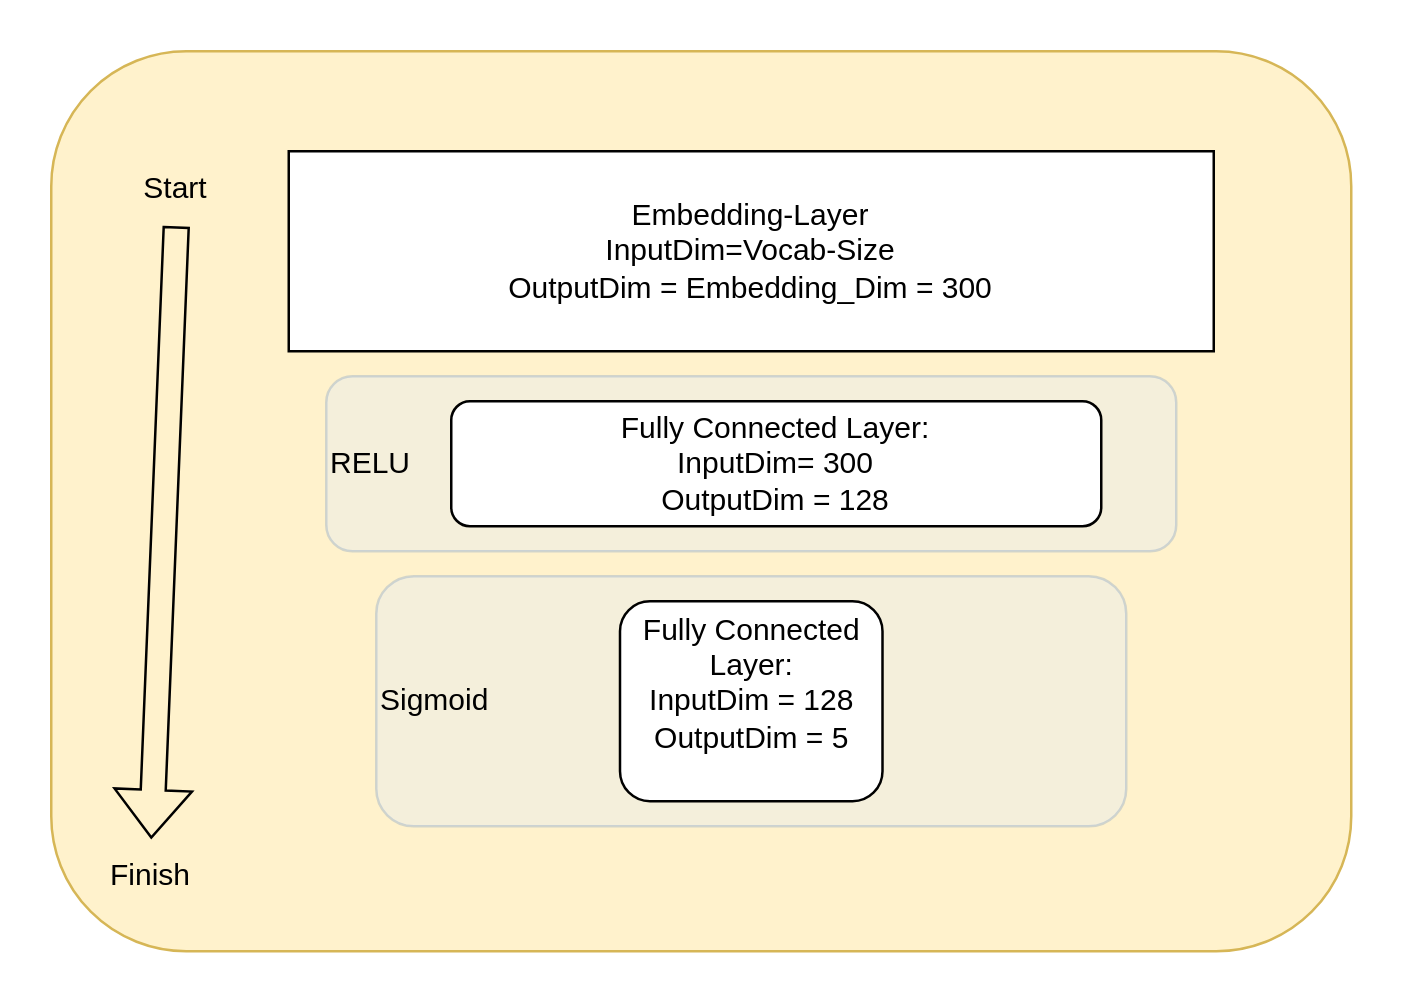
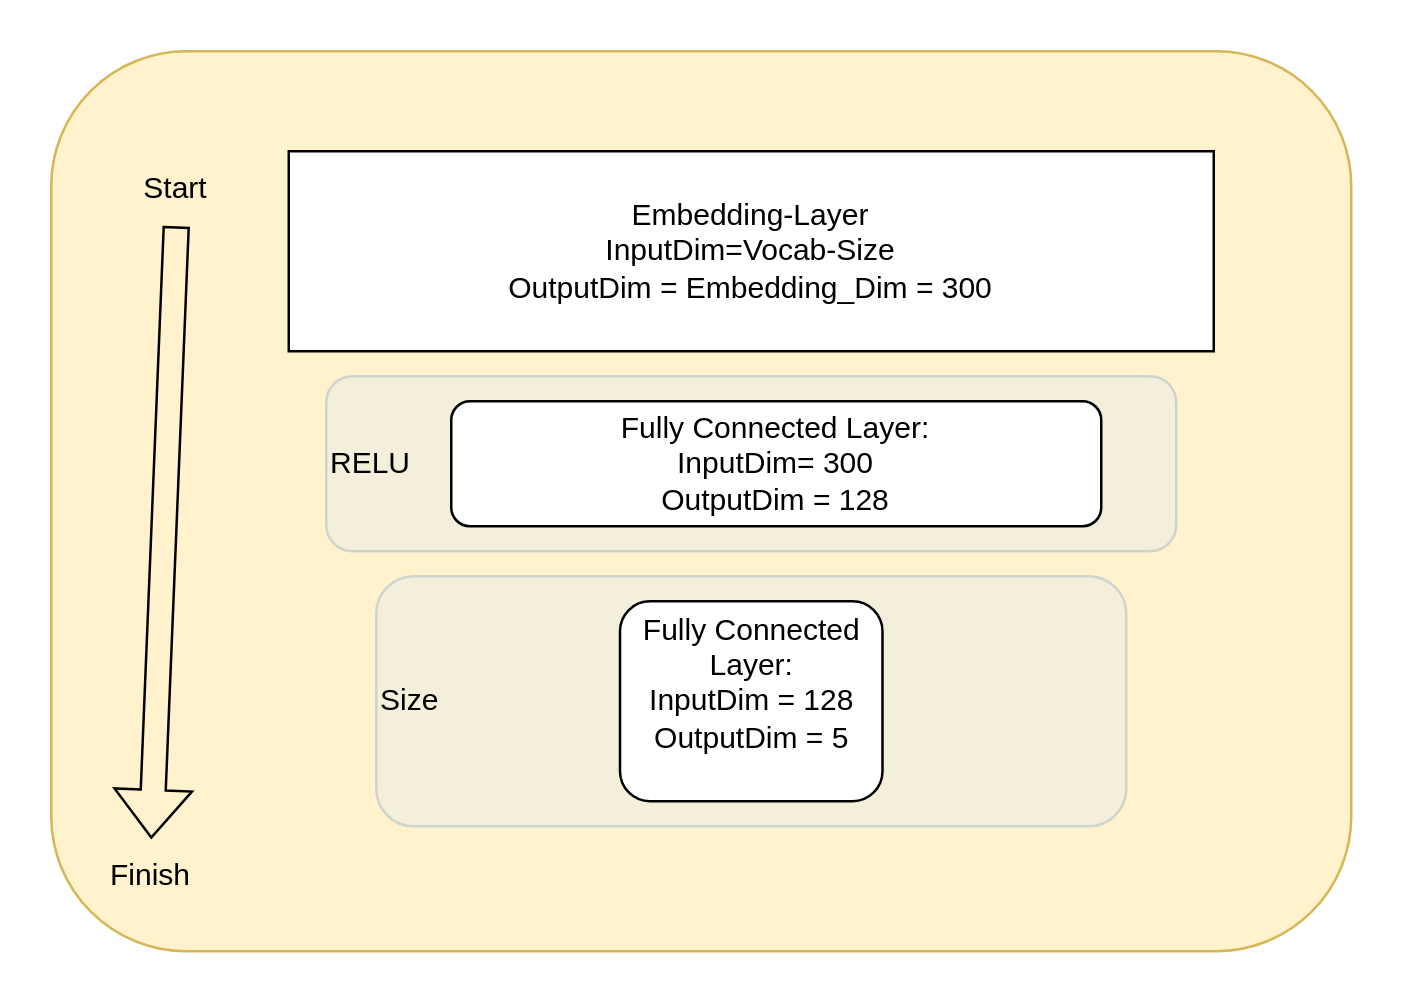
node "Sigmoid": label "Sigmoid" -> "Size"
